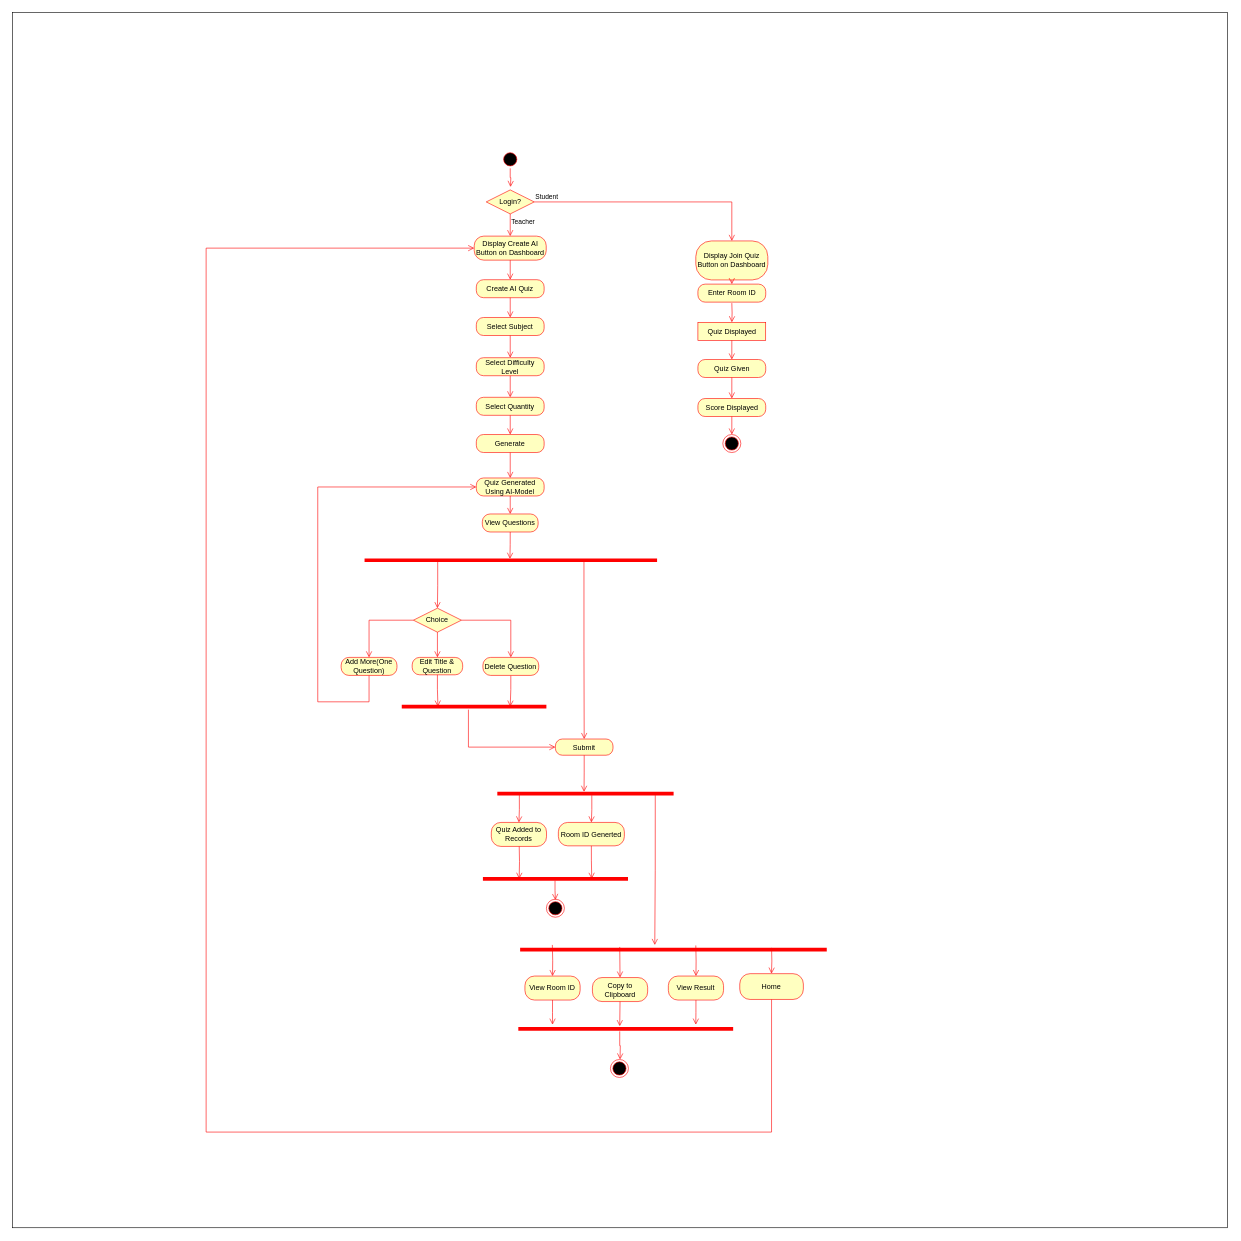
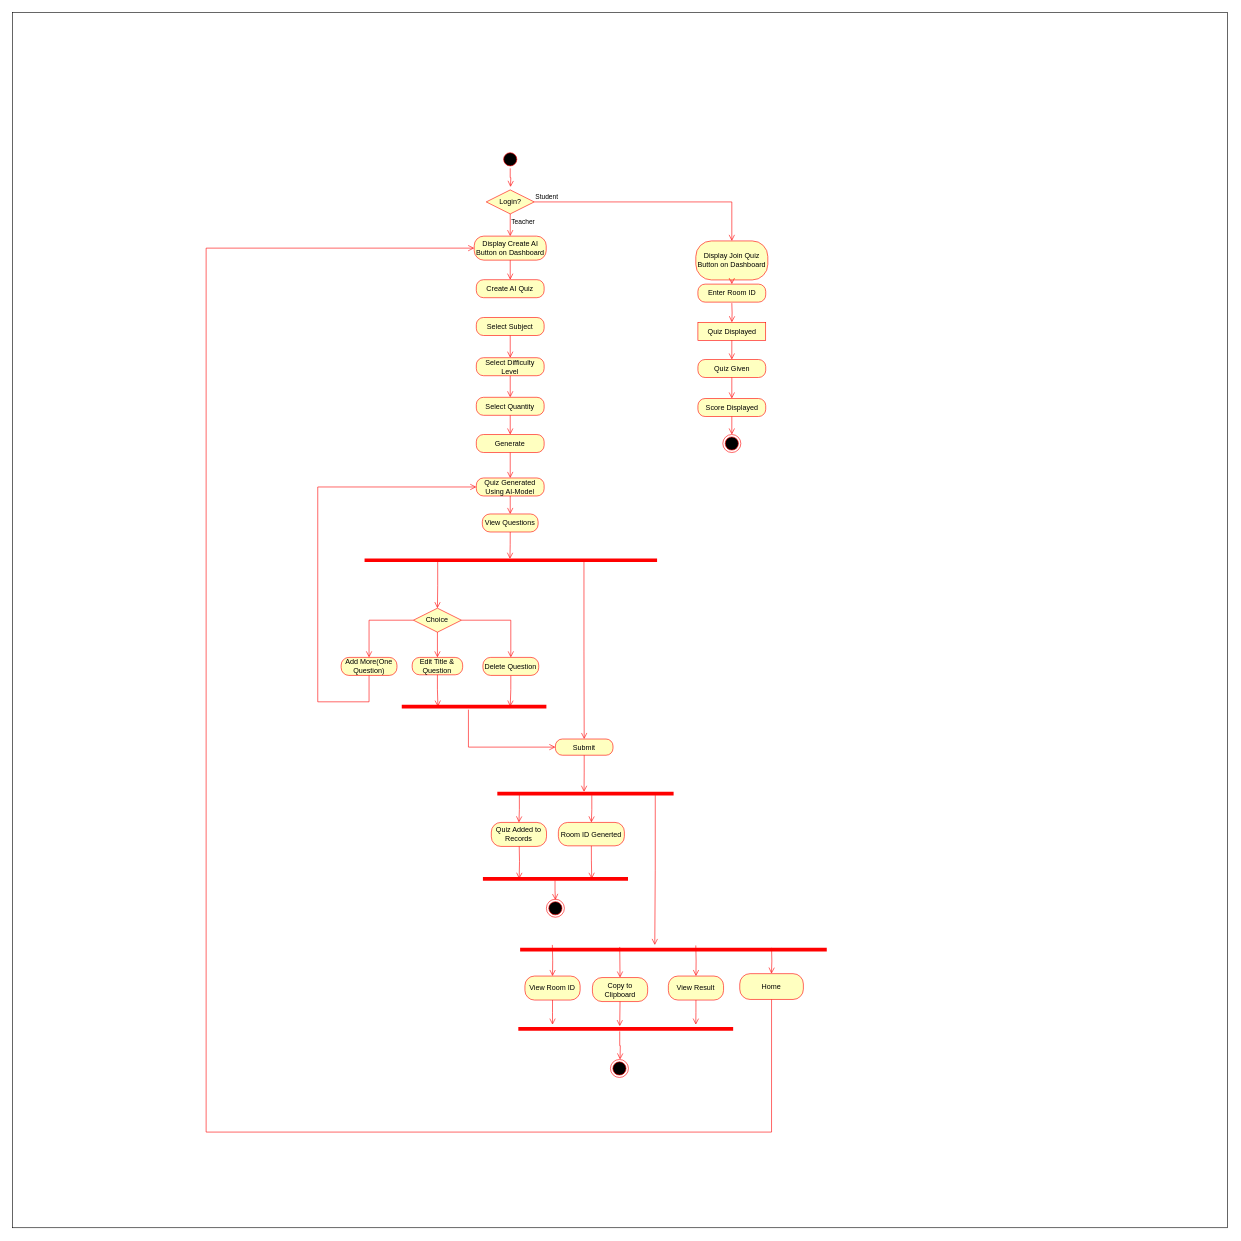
edge "Create AI Quiz" -> "Select Subject": removed
